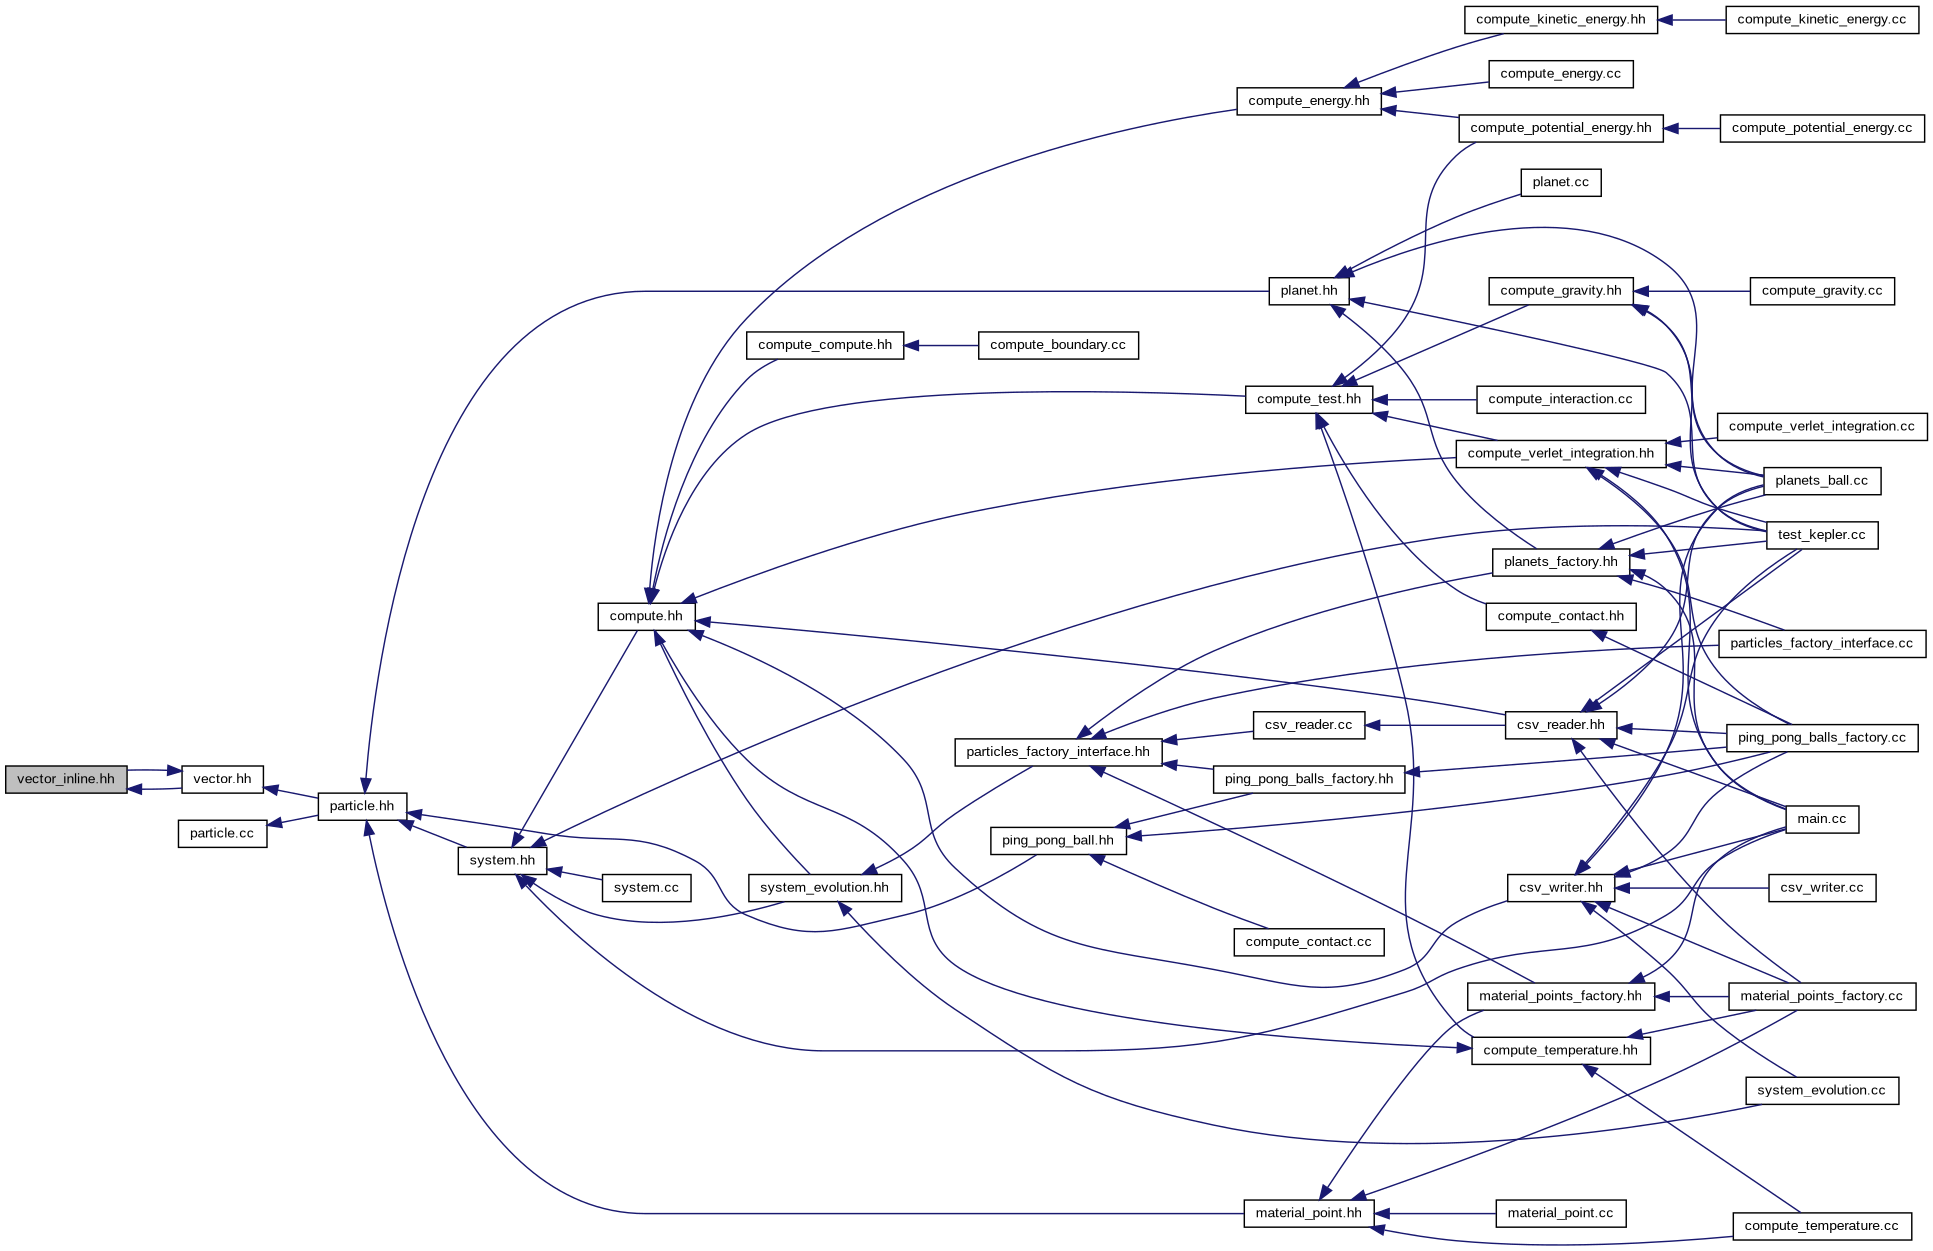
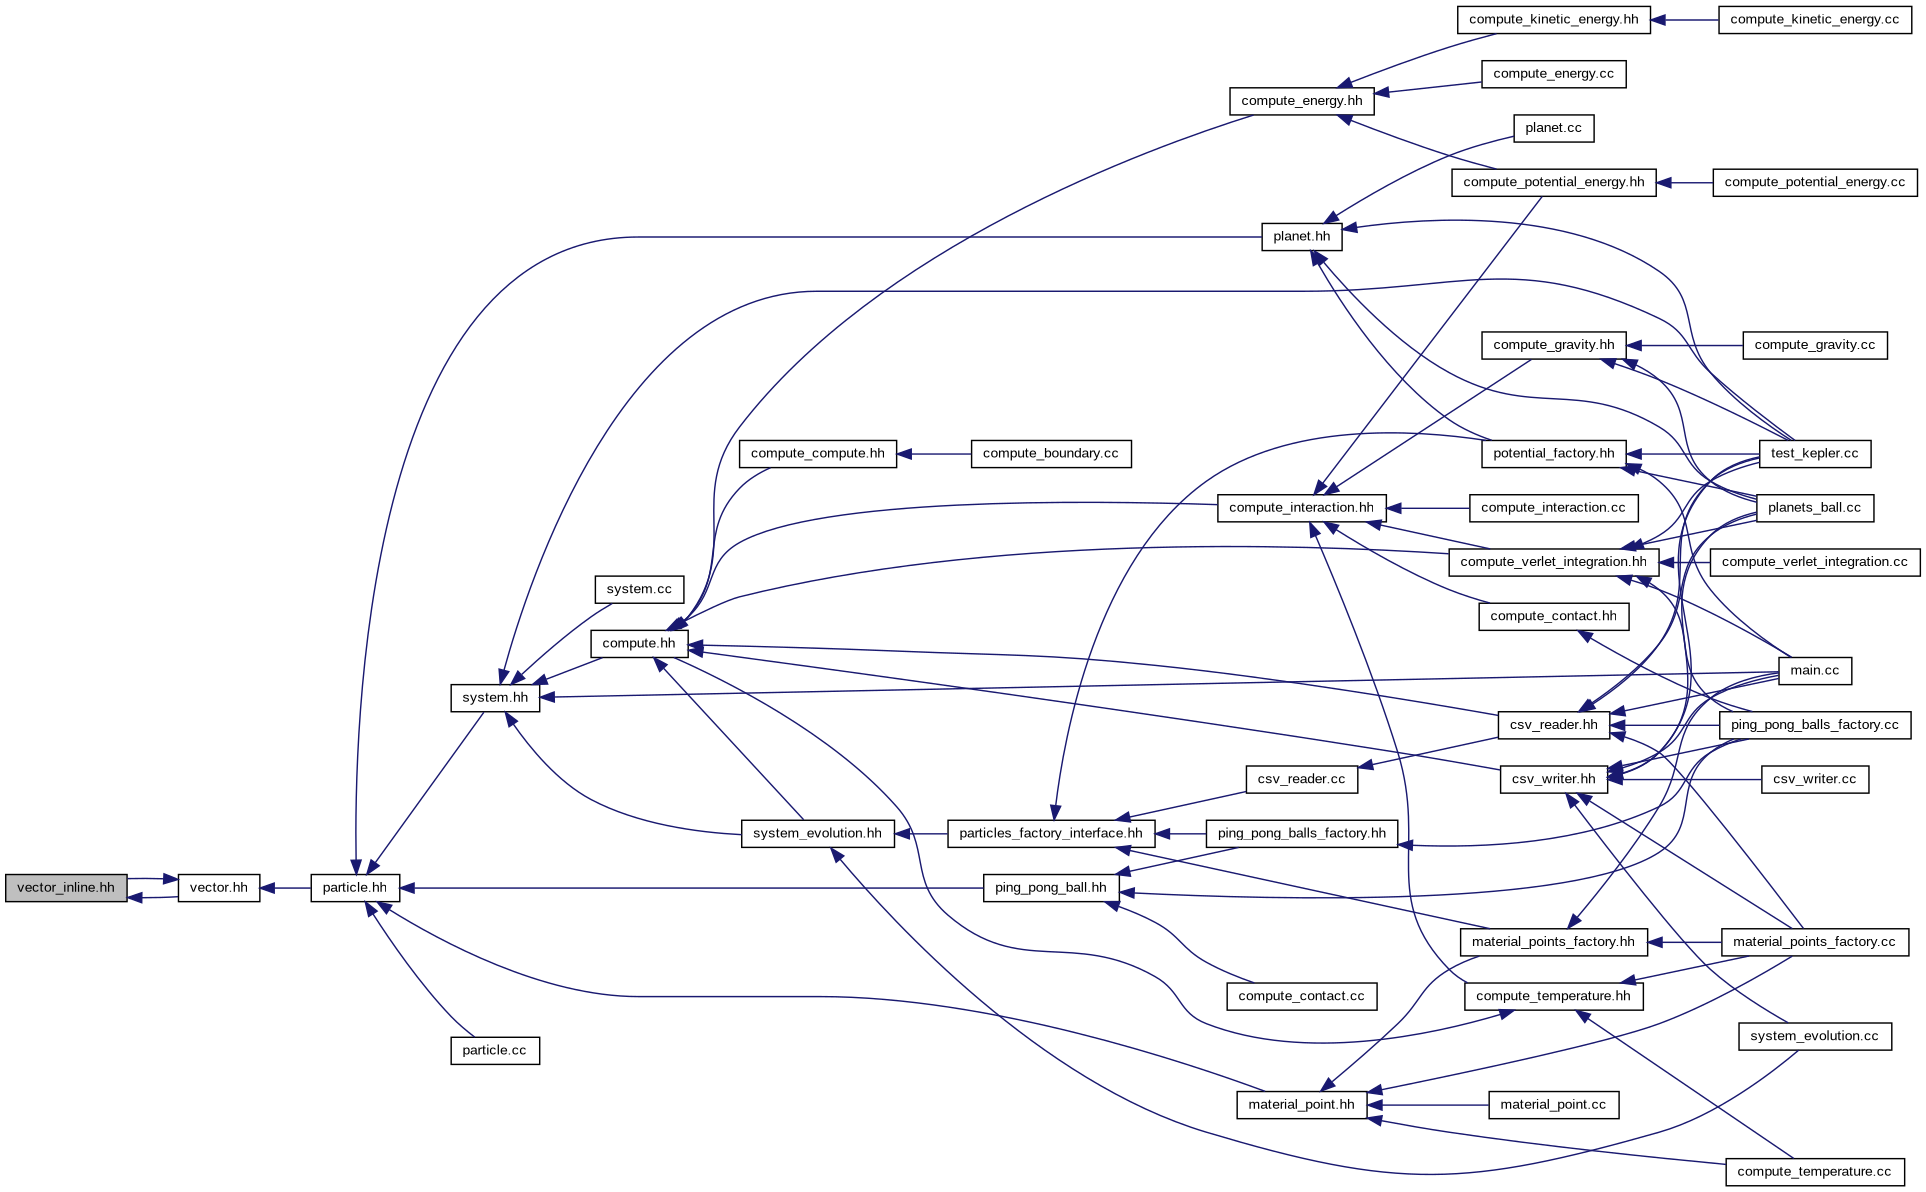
node "compute_test.hh": label "compute_test.hh" -> "compute_interaction.hh"
node "planets_factory.hh": label "planets_factory.hh" -> "potential_factory.hh"
node "particles_factory_interface.cc": removed
edge "particle.hh" -> "particle.cc": reversed
